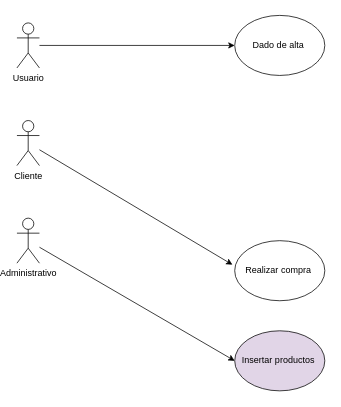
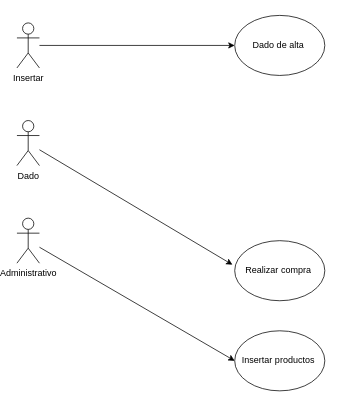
node "Usuario": label "Usuario" -> "Insertar"
node "Cliente": label "Cliente" -> "Dado"
node "Insertar productos": fillcolor #e1d5e7 -> #ffffff
